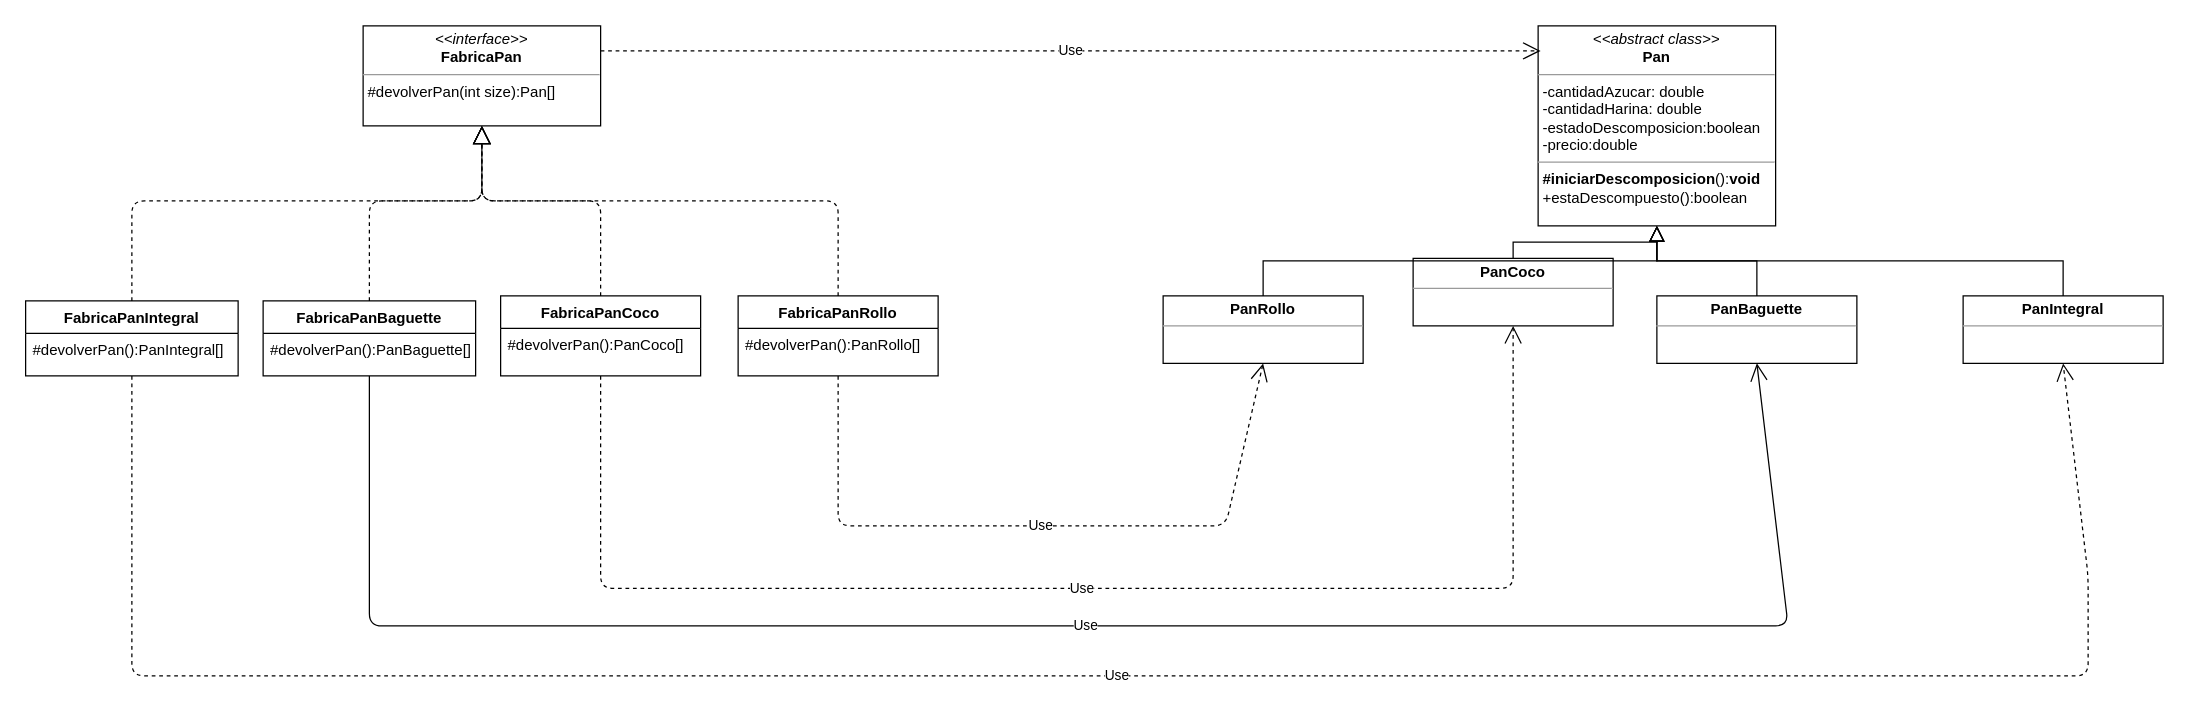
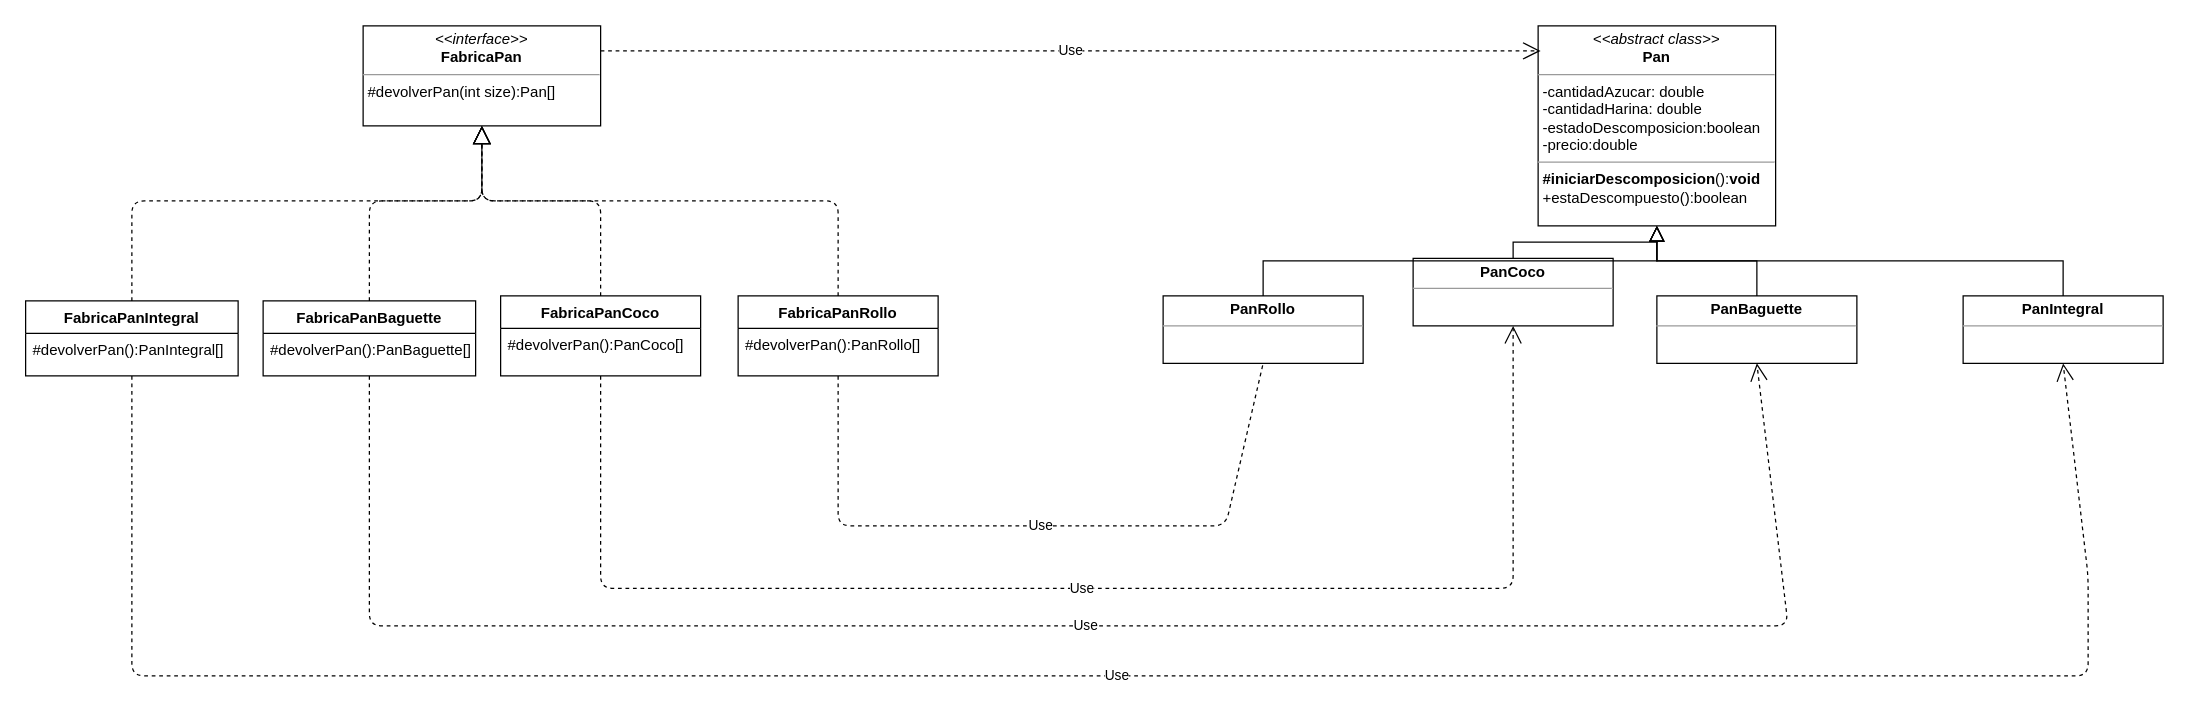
edge "FabricaPanRollo" -> "PanRollo": arrowhead open -> none
edge "FabricaPanBaguette" -> "PanBaguette": style solid -> dashed
